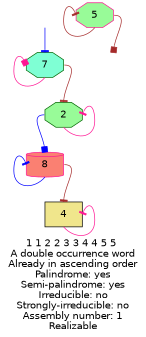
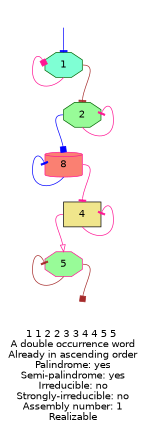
node "7": label "7" -> "1"
edge "8" -> "4": color brown -> deeppink
edge "4" -> "5": added
